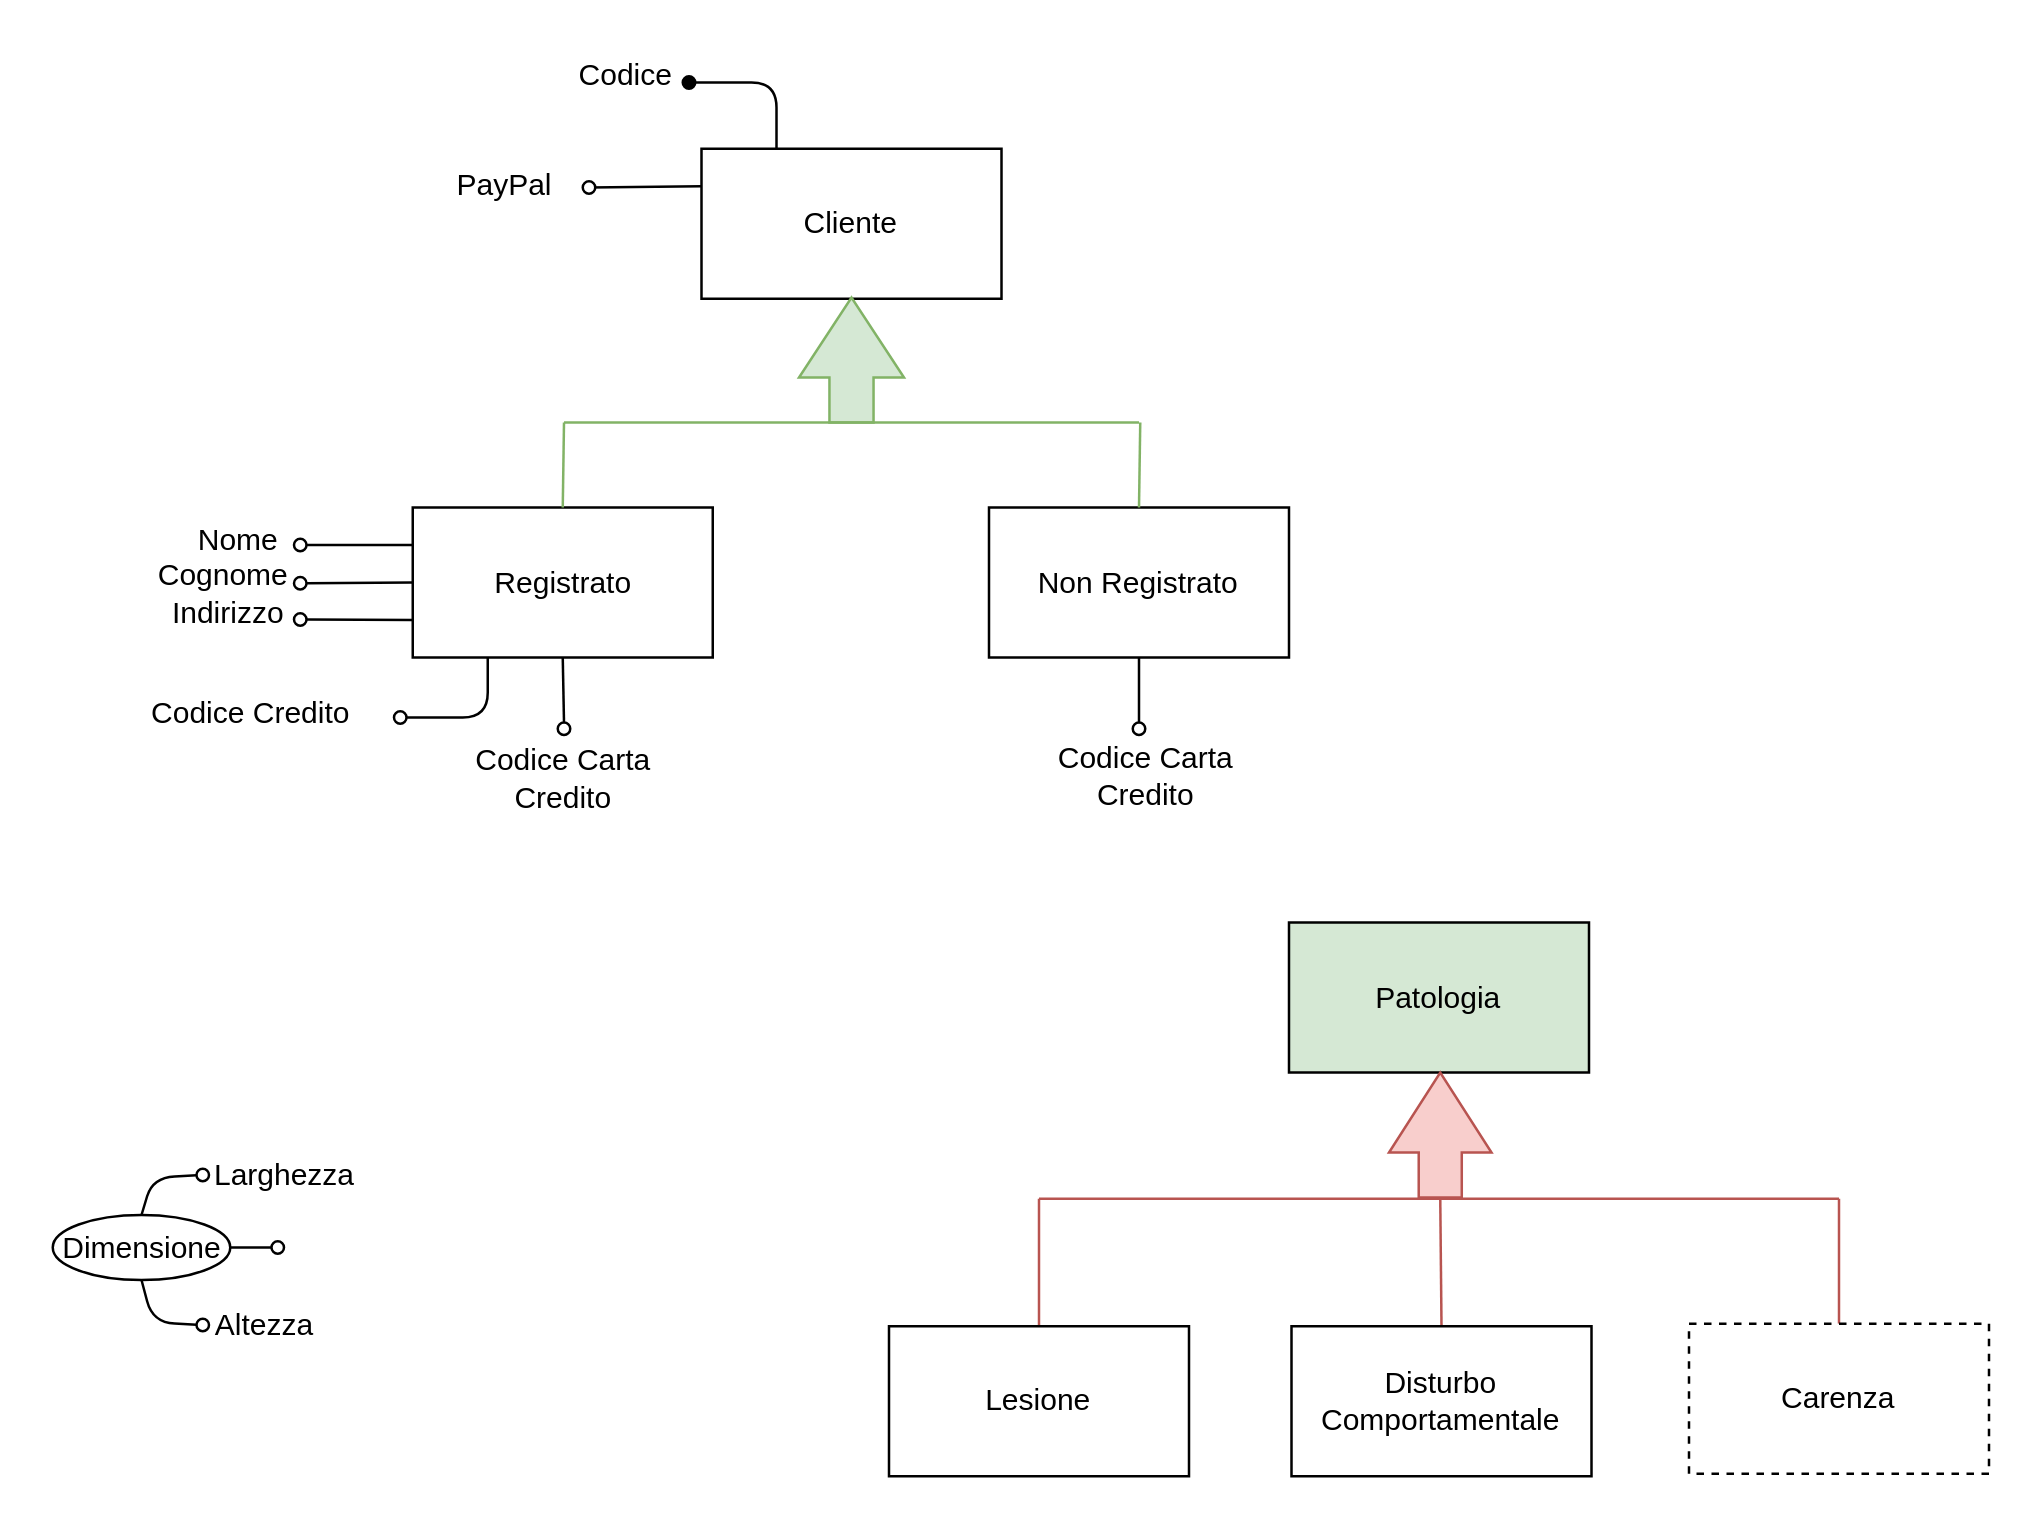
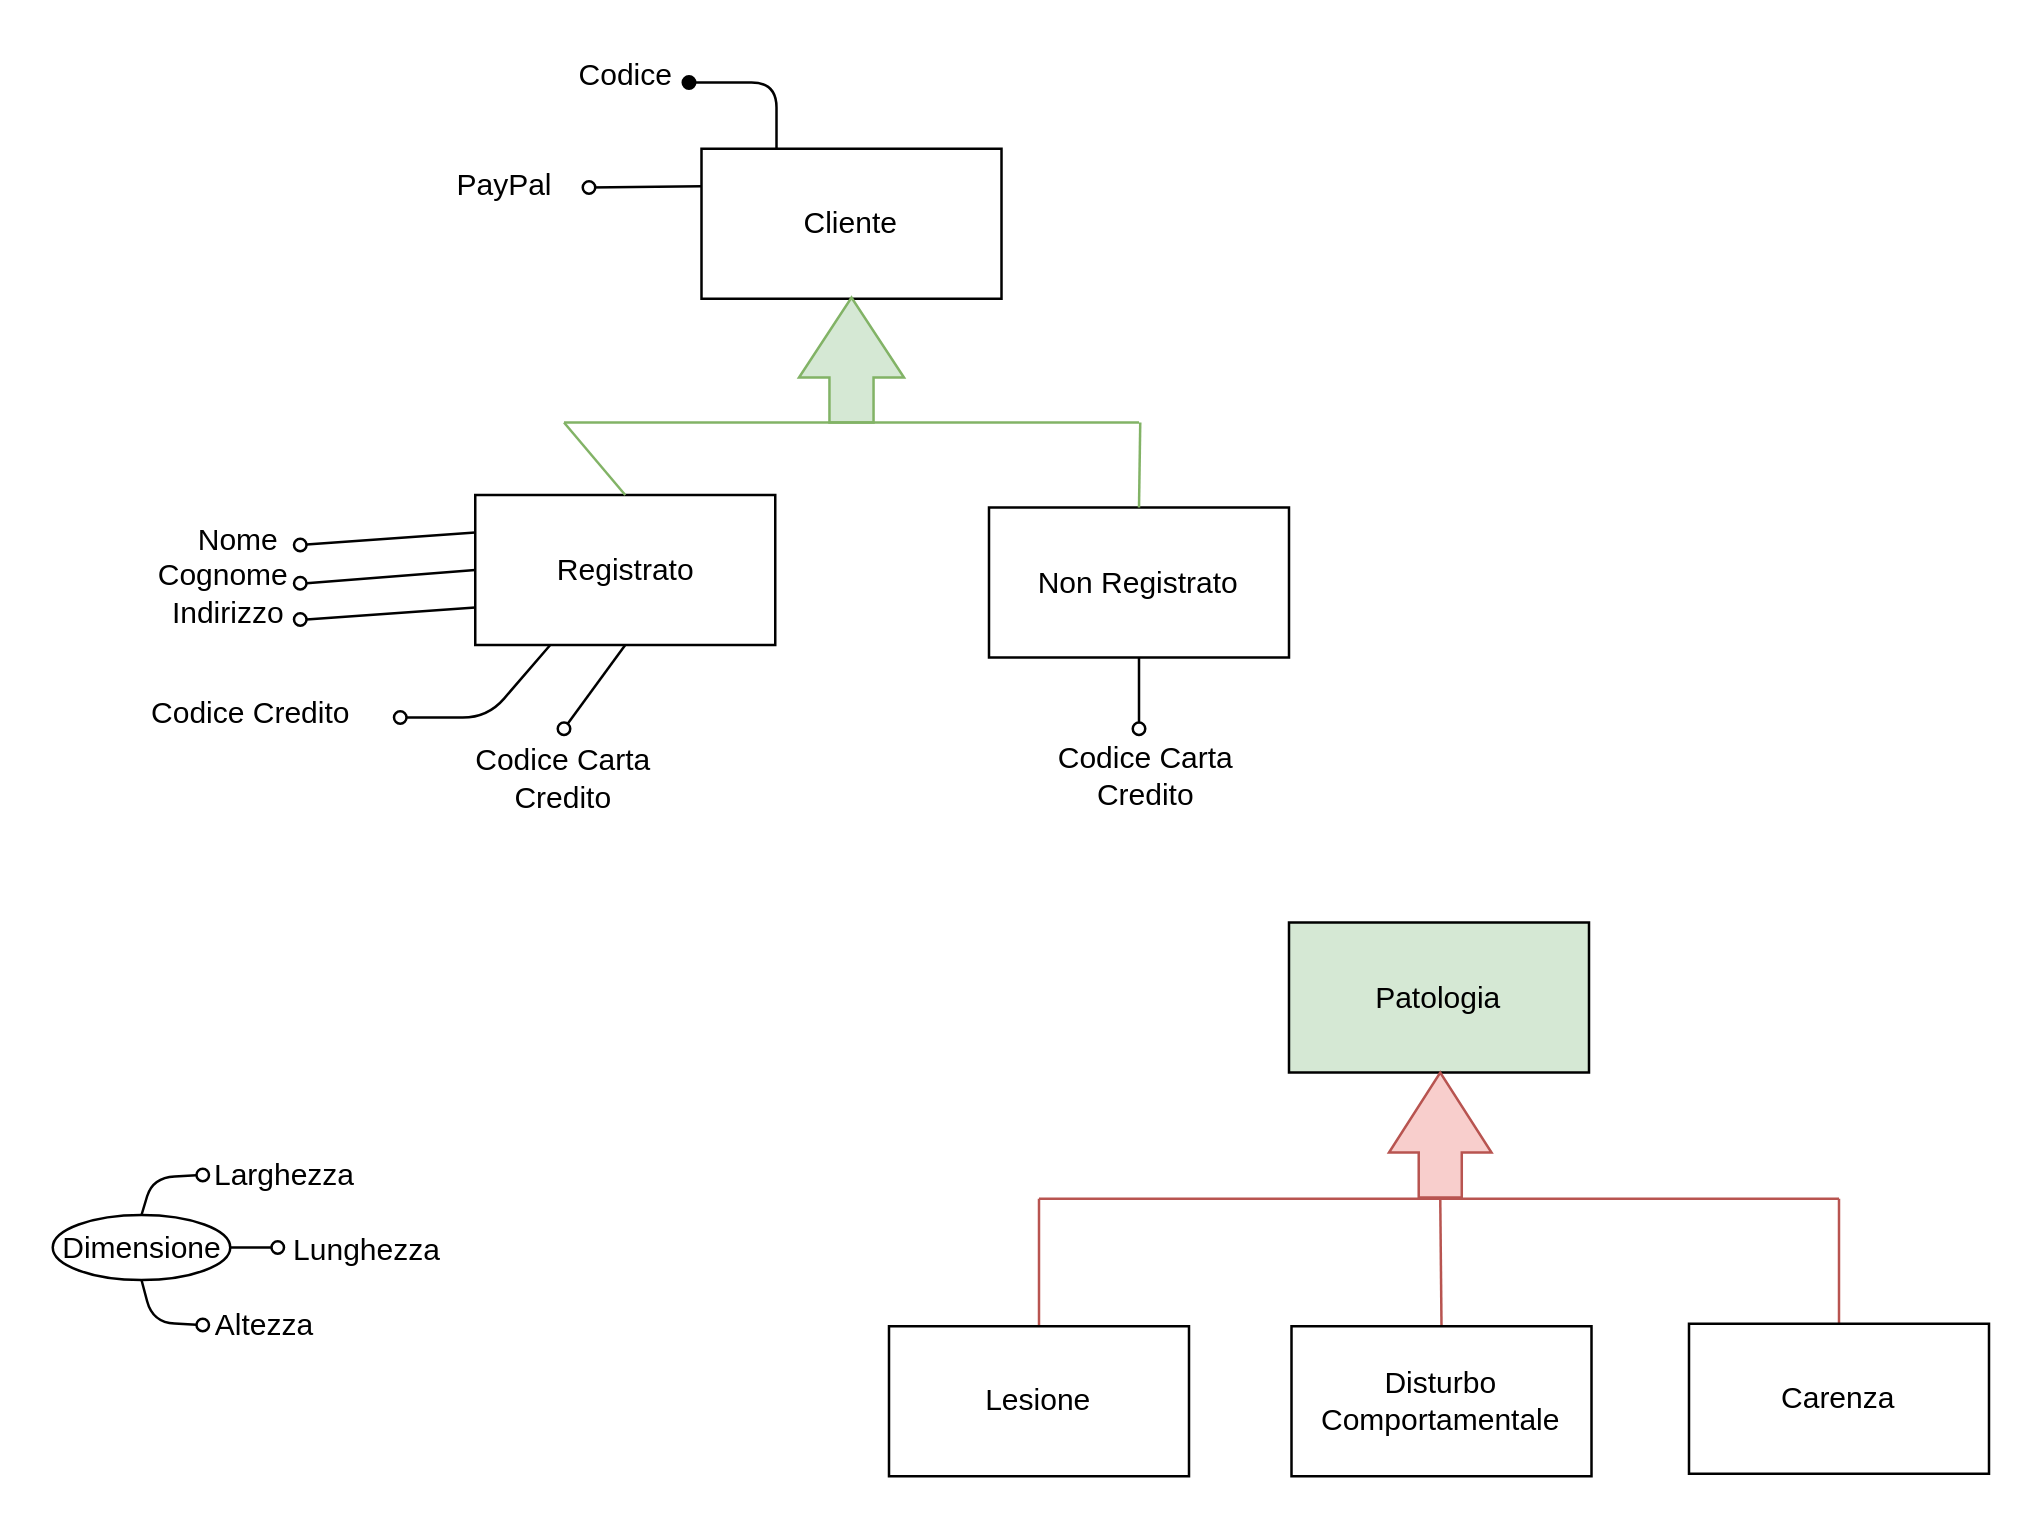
node "Registrato": moved (563, 583) -> (625, 570)
node "Lunghezza": added
node "Carenza": style dashed -> solid
